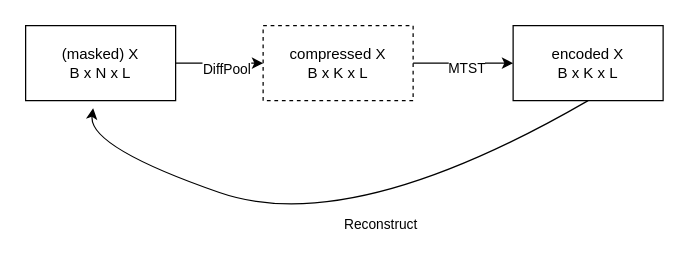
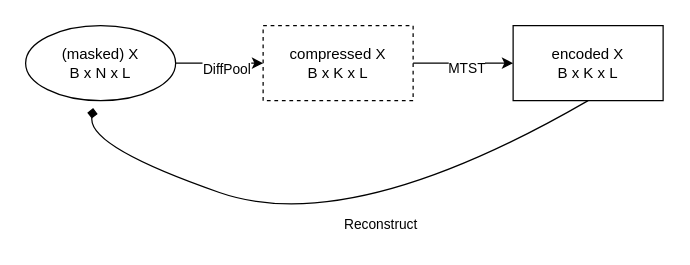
node "(masked) X B x N x L": shape rectangle -> ellipse
edge "encoded X B x K x L" -> "(masked) X B x N x L": arrowhead classic -> diamond
